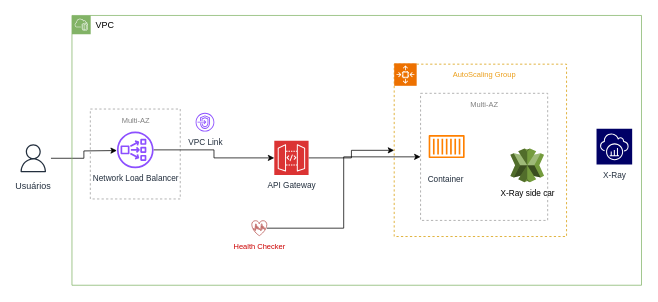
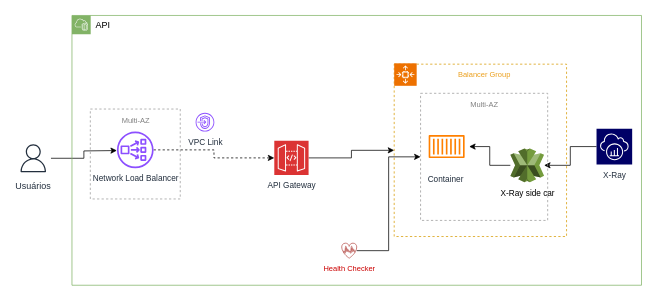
node "VPC": label "VPC" -> "API"
node "AutoScaling Group": label "AutoScaling Group" -> "Balancer Group"
edge "Network Load Balancer" -> "API Gateway": style solid -> dashed
edge "X-Ray" -> "X-Ray side car": added
edge "X-Ray side car" -> "Container": added
node "Health Checker": moved (259, 228) -> (349, 251)
